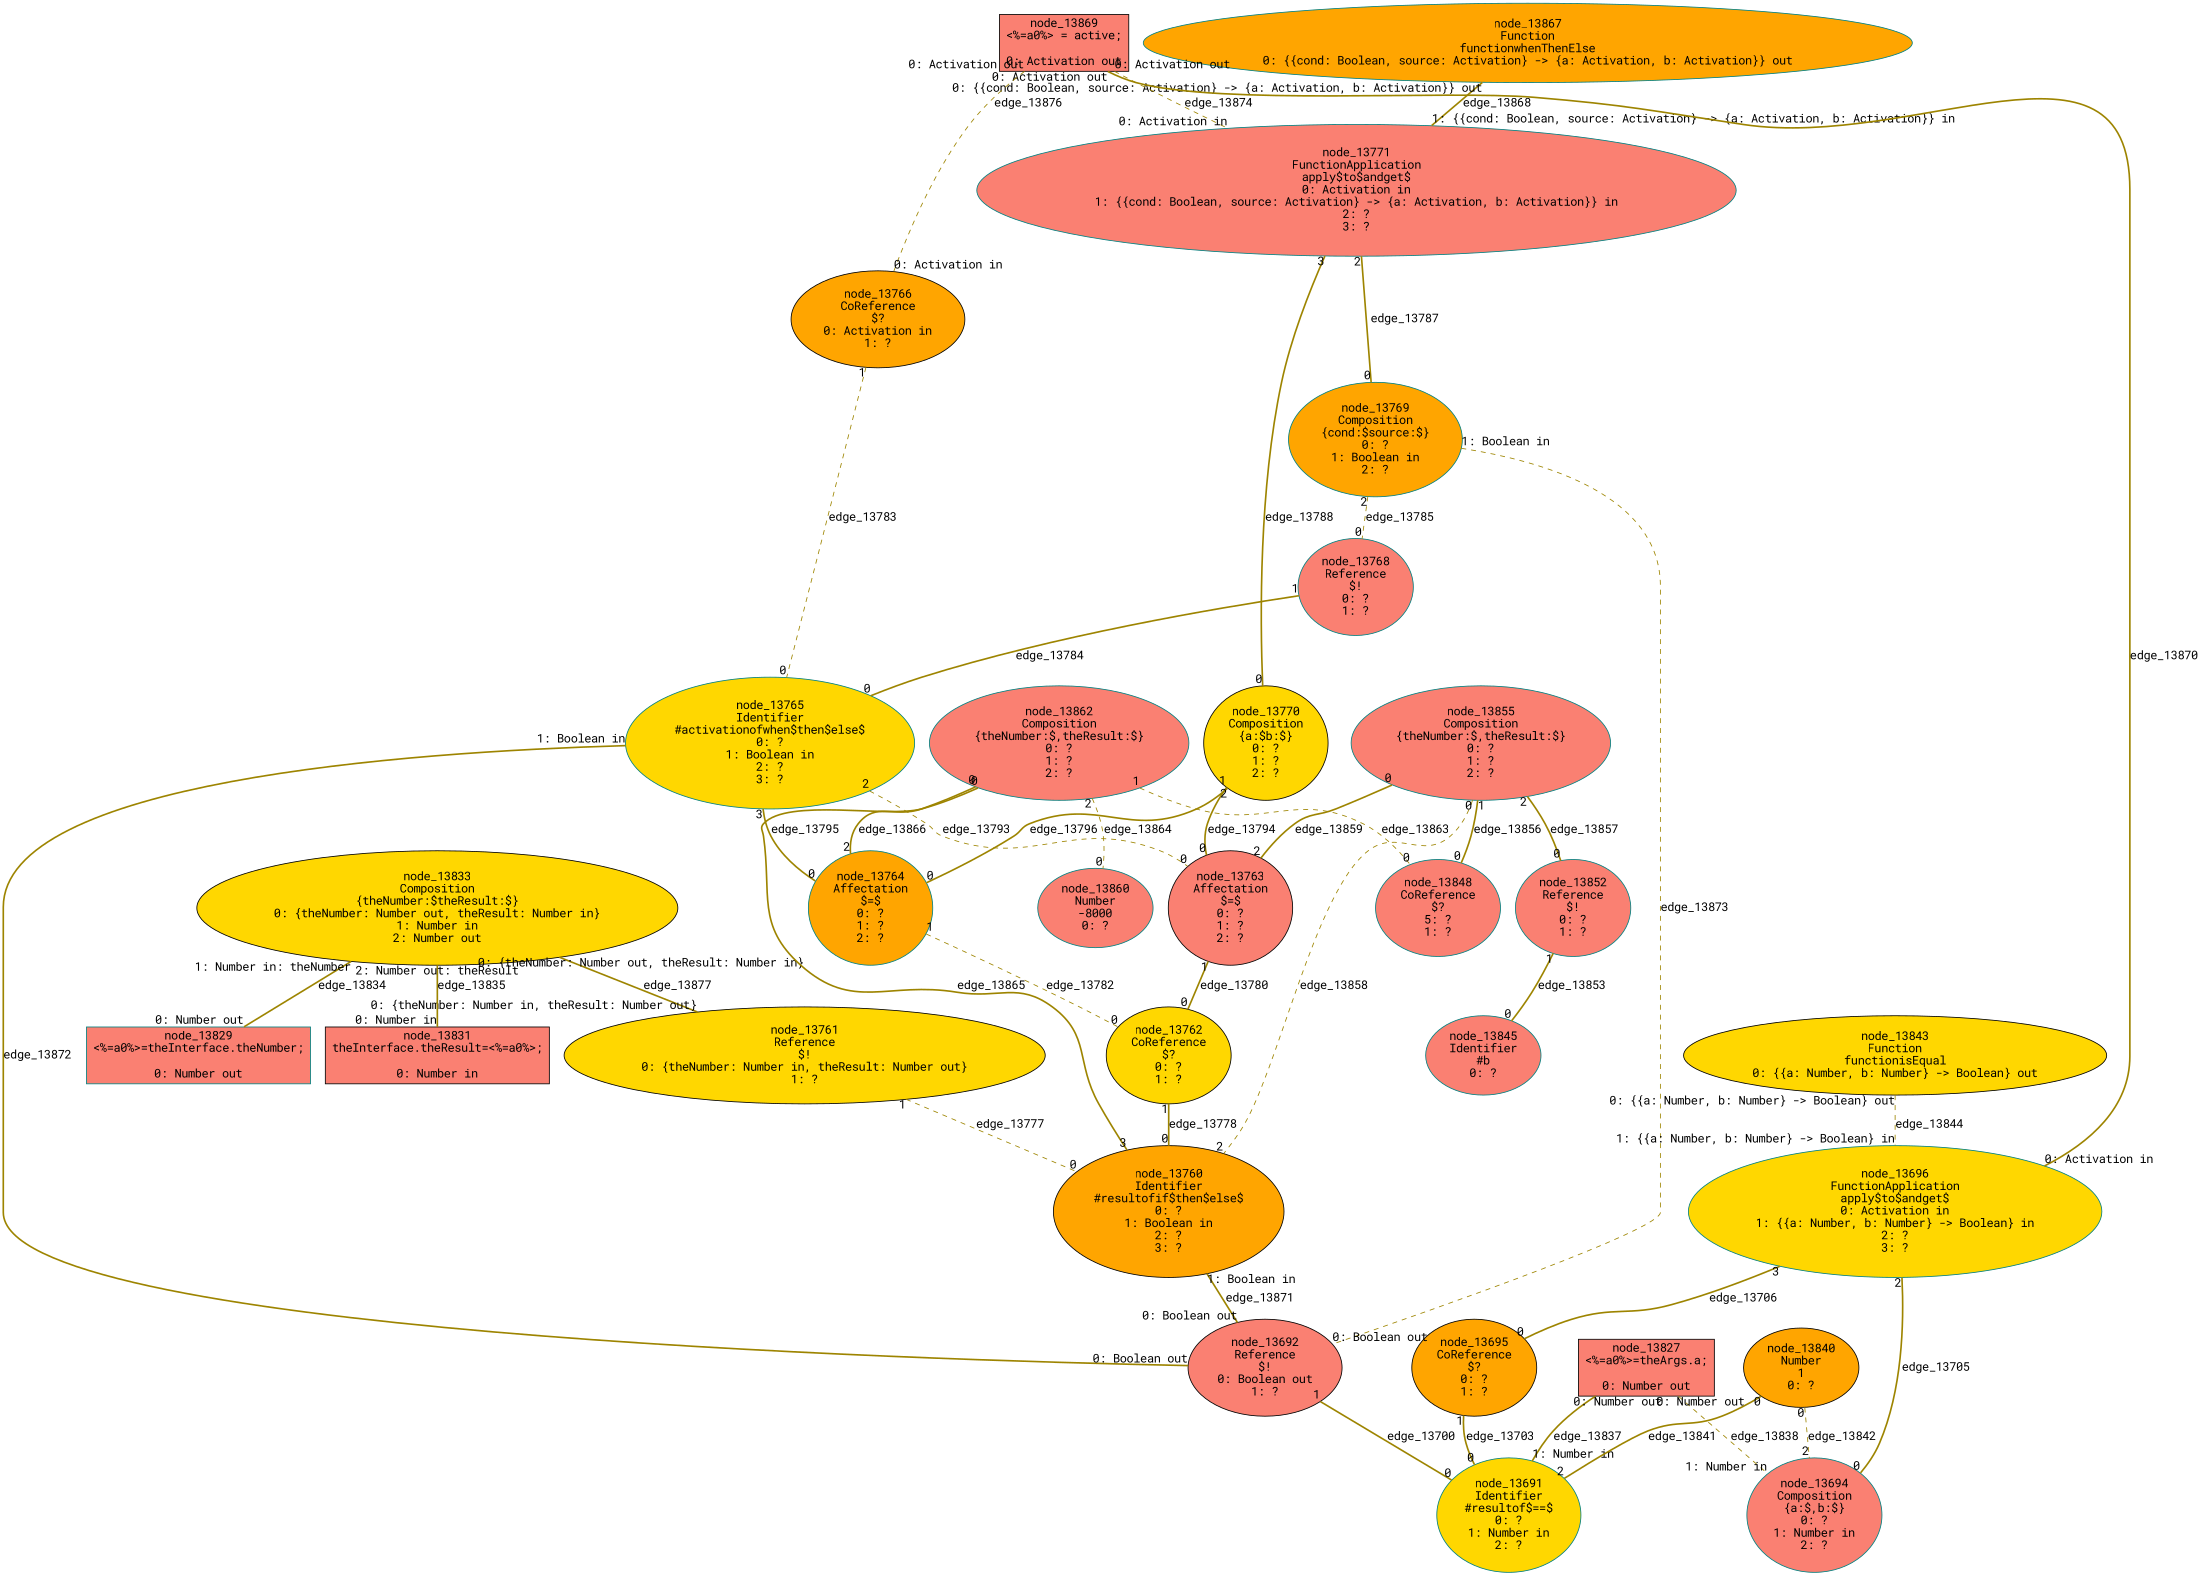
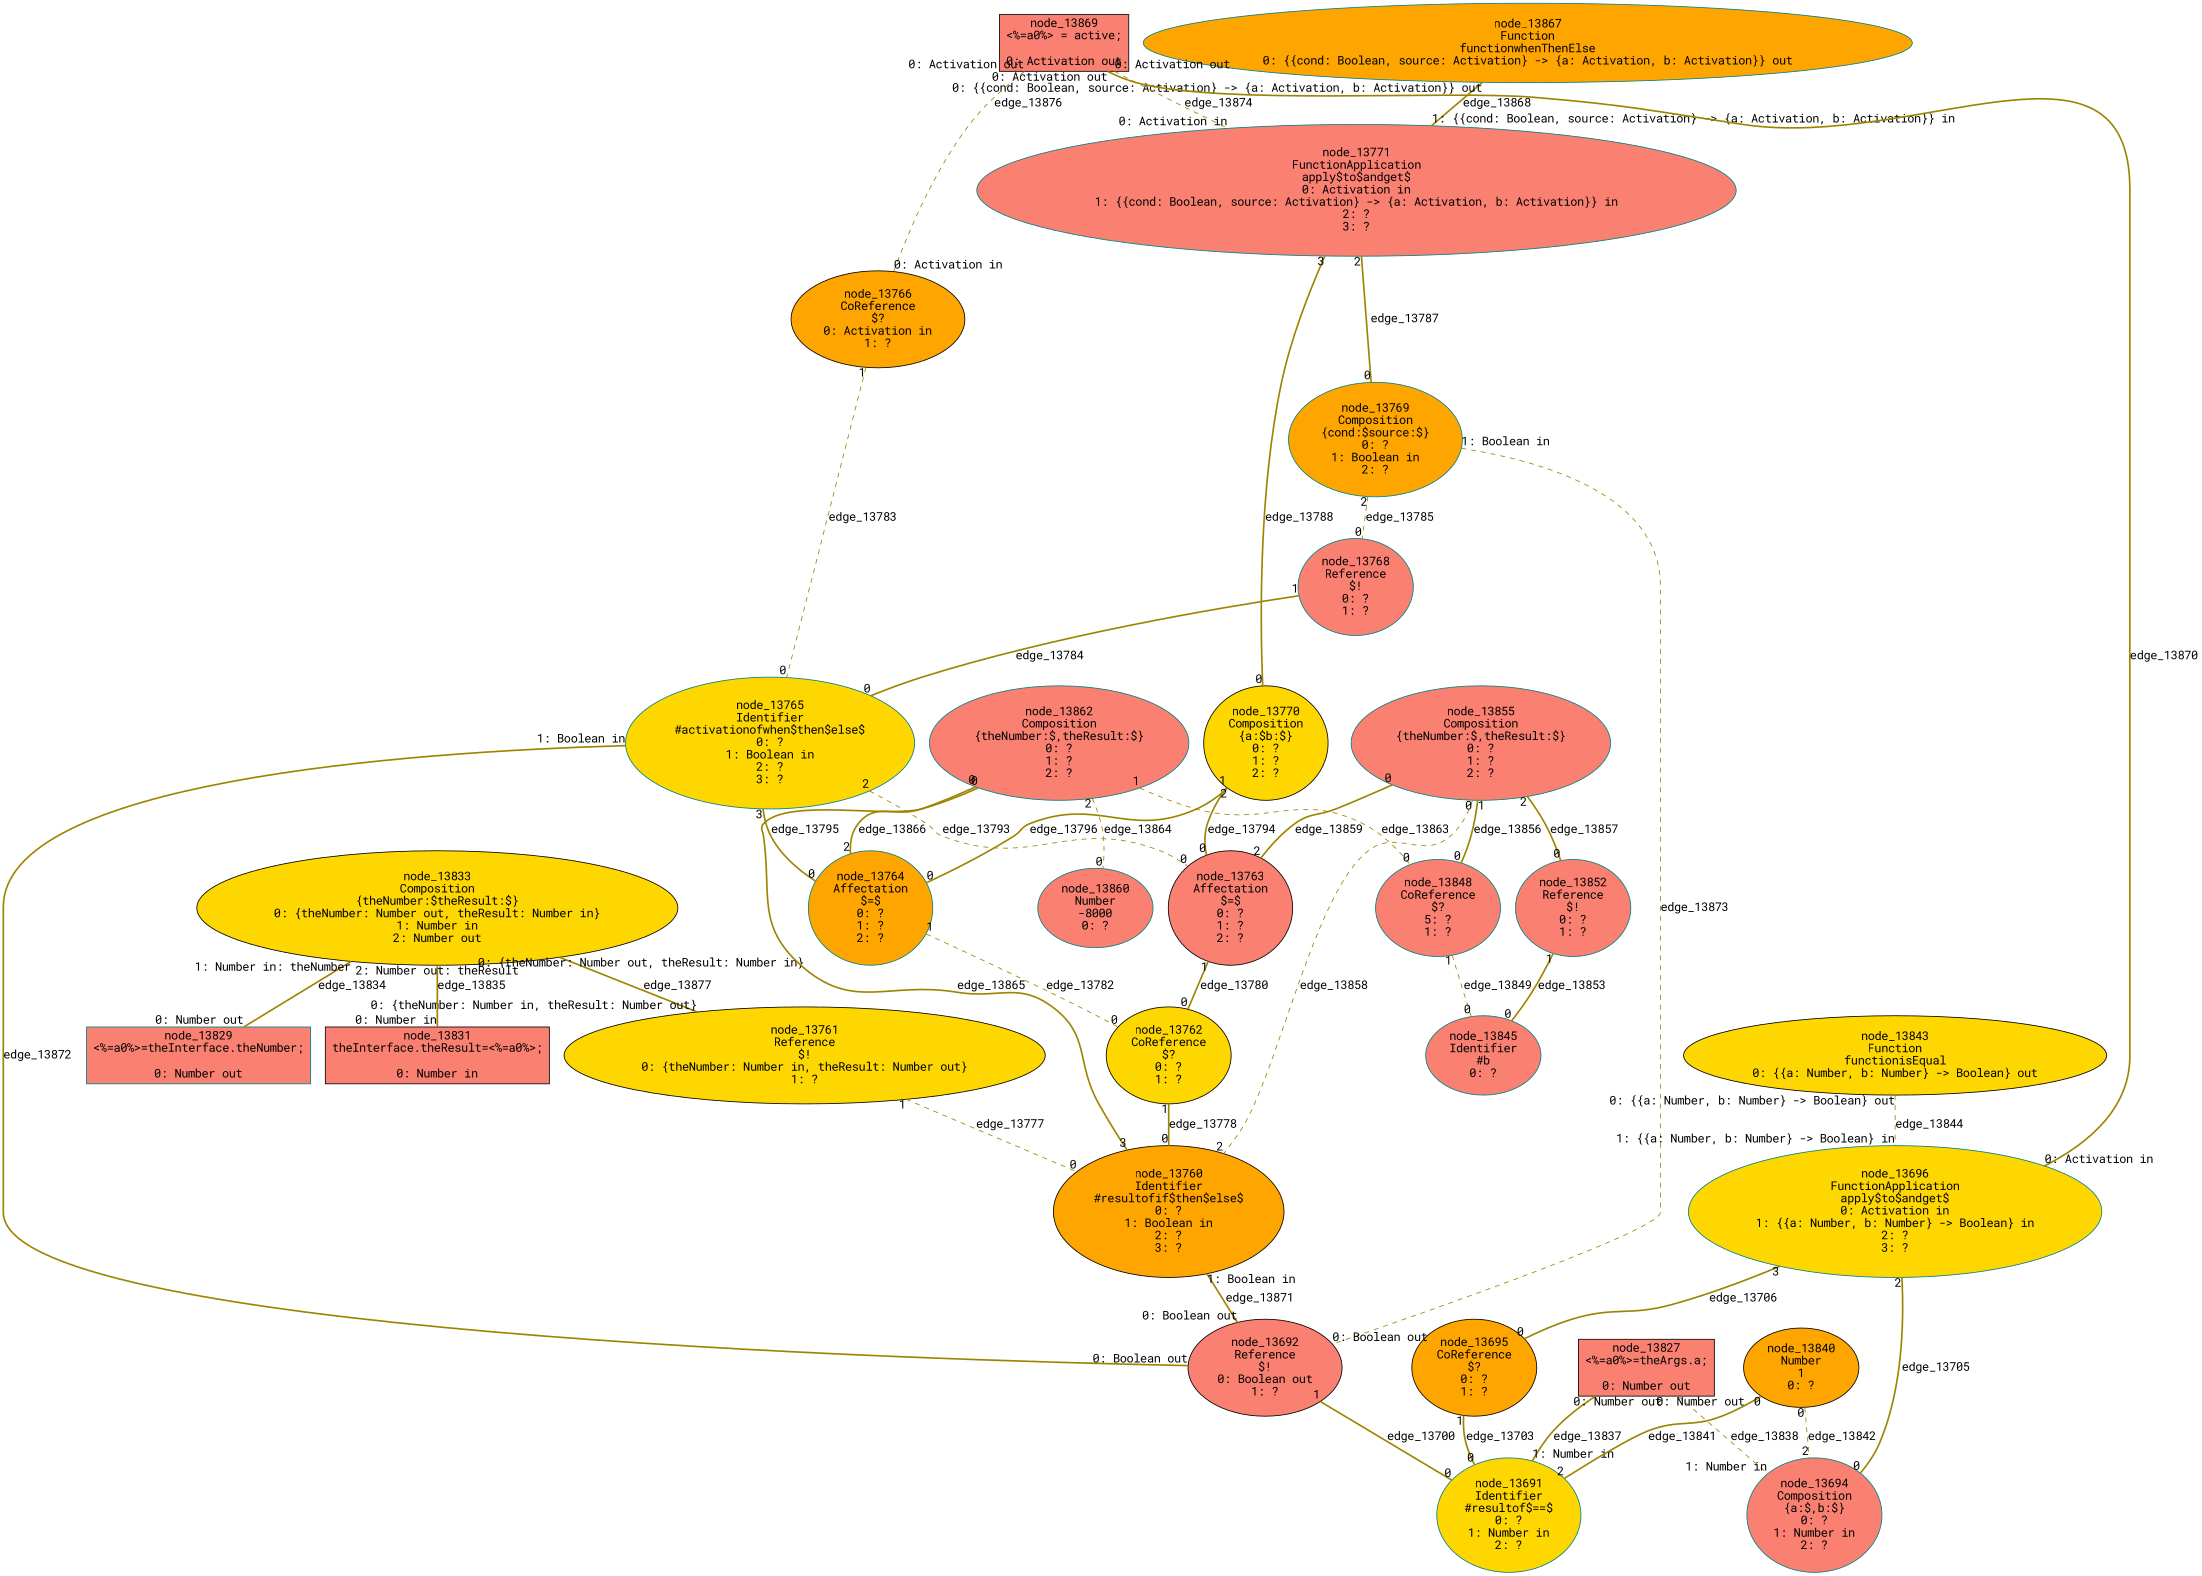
edge "node_13848 CoReference $? 5: ? 1: ?" -- "node_13845 Identifier #b 0: ?": added, label "edge_13849"
